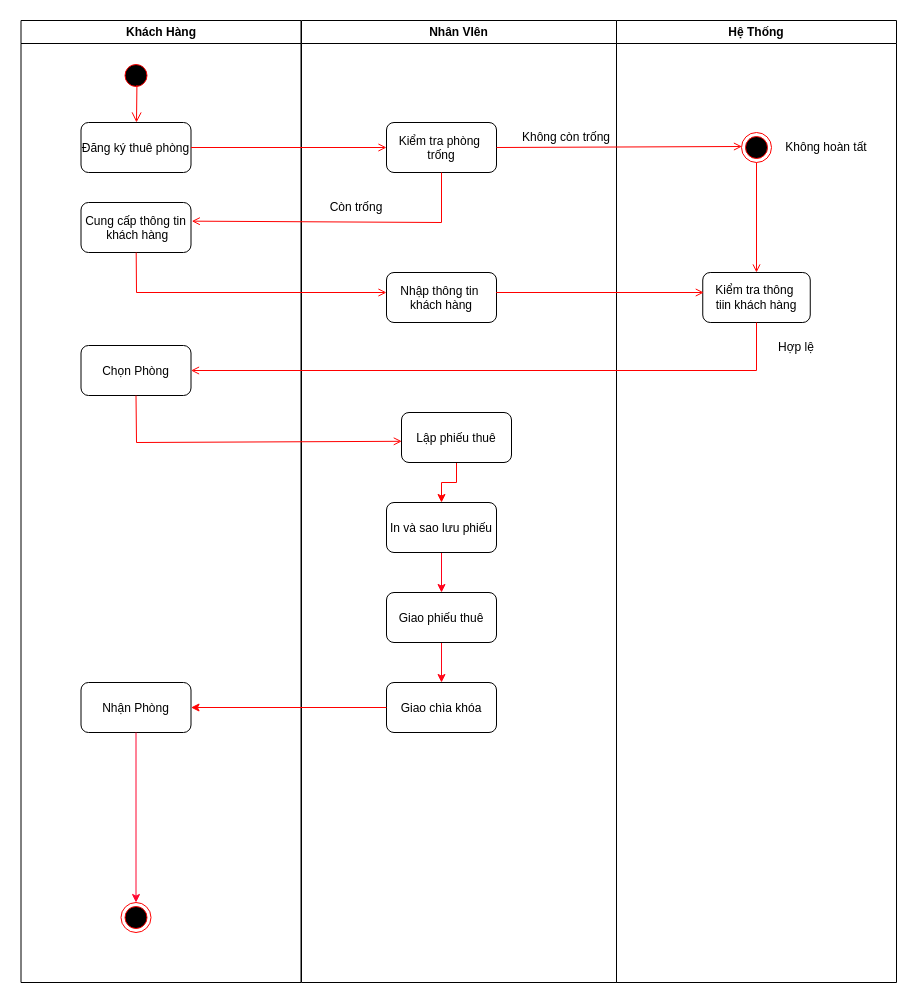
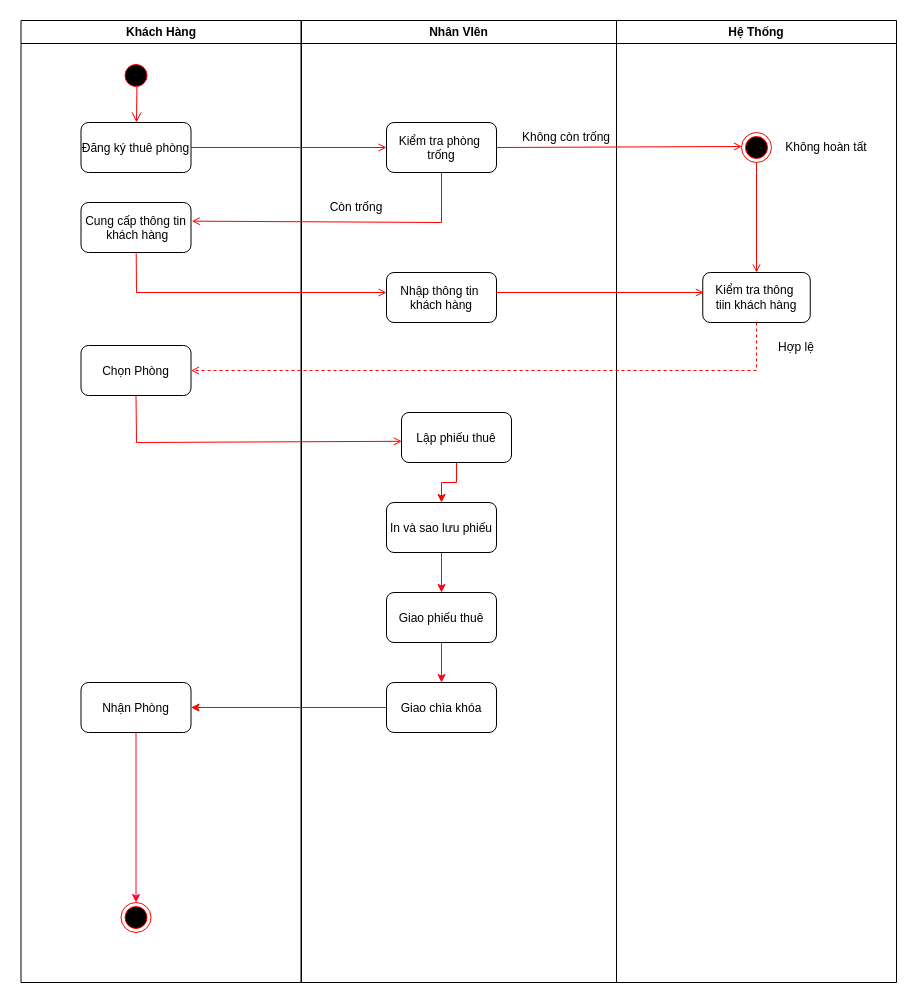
edge "Kiểm tra thông tiin khách hàng" -> "Chọn Phòng": style solid -> dashed
